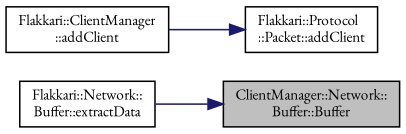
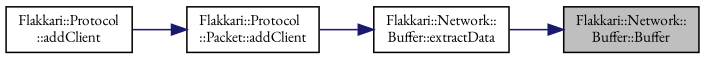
node "Flakkari::ClientManager ::addClient": label "Flakkari::ClientManager ::addClient" -> "Flakkari::Protocol ::addClient"
edge "Flakkari::Protocol ::Packet::addClient" -> "Flakkari::Network:: Buffer::extractData": added
node "ClientManager::Network:: Buffer::Buffer": label "ClientManager::Network:: Buffer::Buffer" -> "Flakkari::Network:: Buffer::Buffer"
